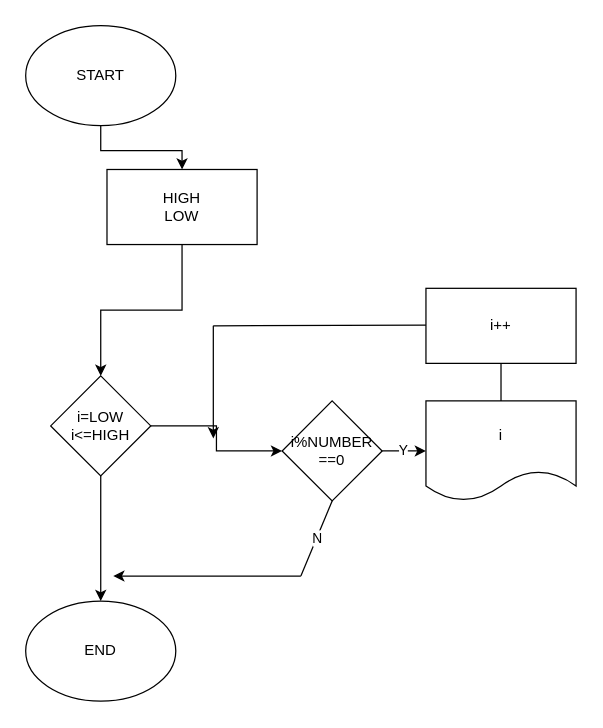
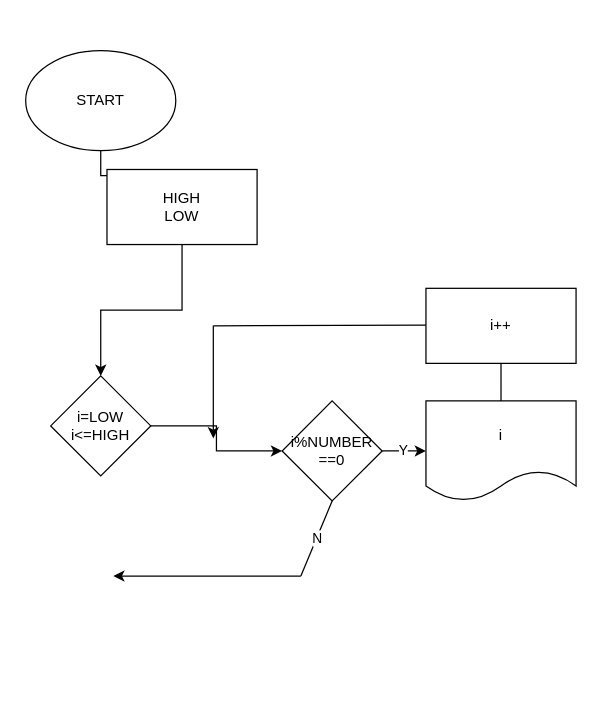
node "START": moved (101, 76) -> (101, 101)
edge "i=LOW i<=HIGH" -> "END": removed
node "END": removed
